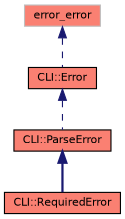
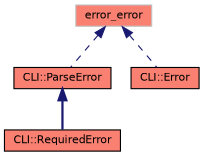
edge "CLI::ParseError" -> "CLI::Error": now "CLI::ParseError" -> "error_error"
